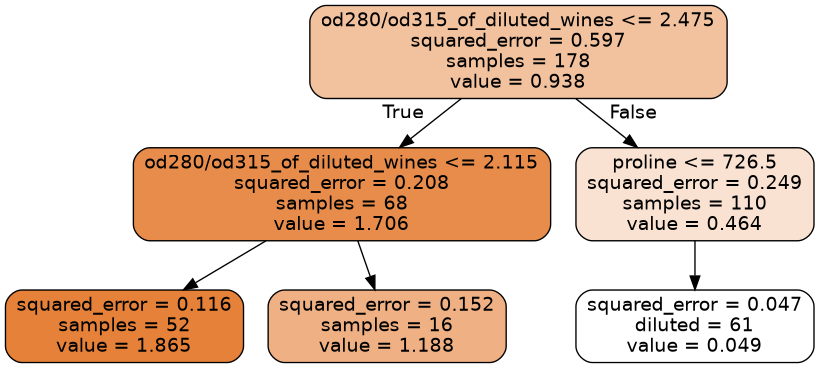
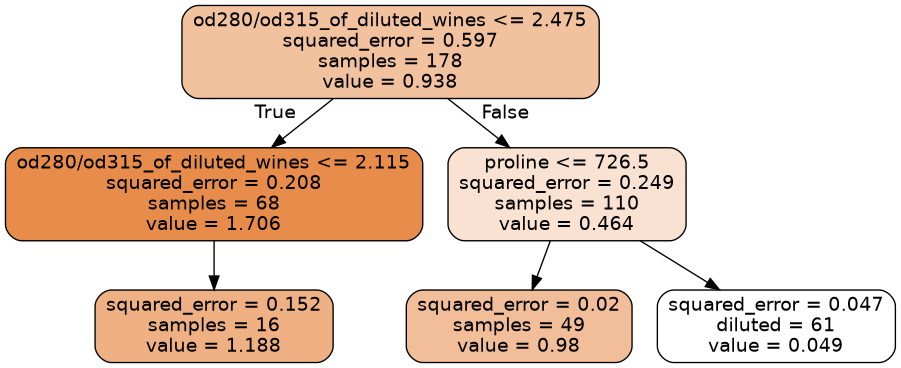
node "squared_error = 0.116 samples = 52 value = 1.865": removed
node "squared_error = 0.02 samples = 49 value = 0.98": added
